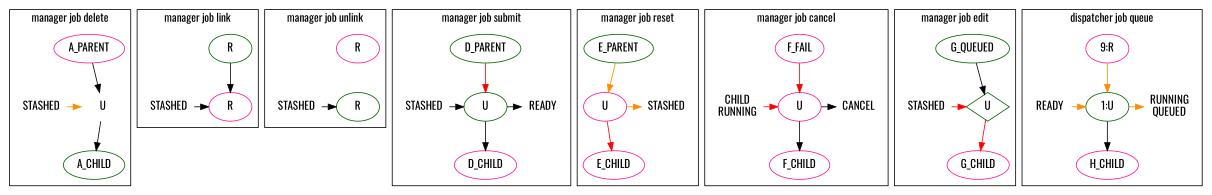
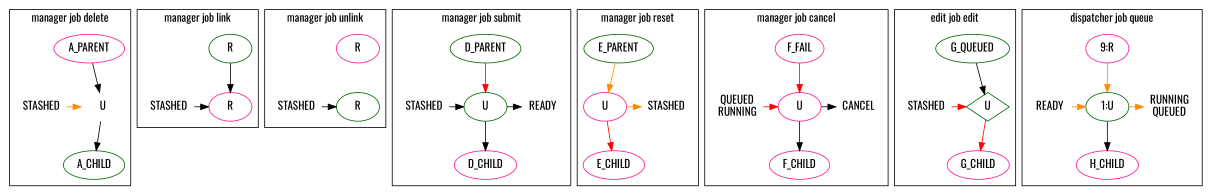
cluster "manager job edit": label "manager job edit" -> "edit job edit"
node "CHILD RUNNING": label "CHILD RUNNING" -> "QUEUED RUNNING"
